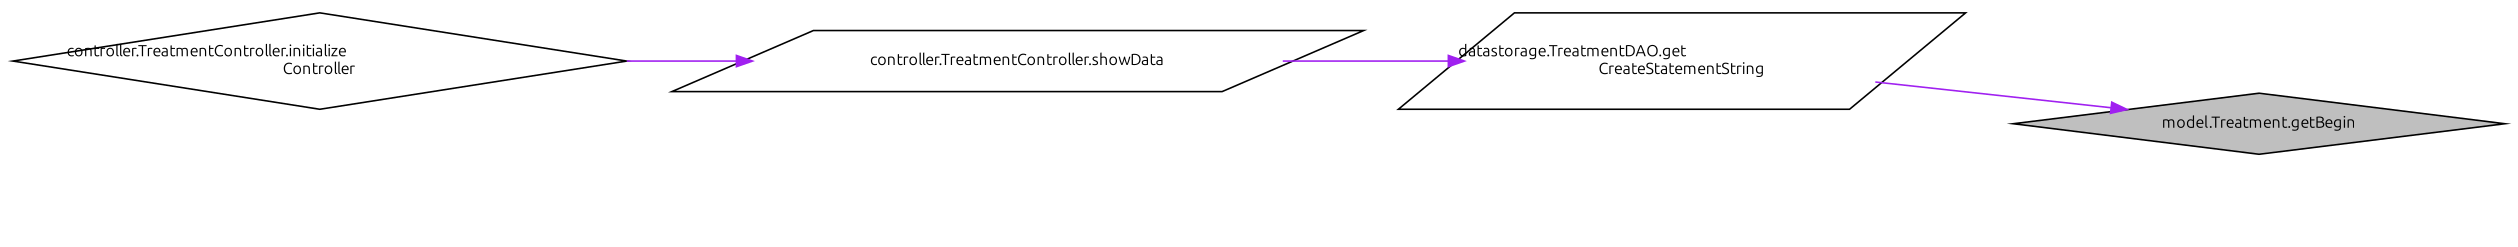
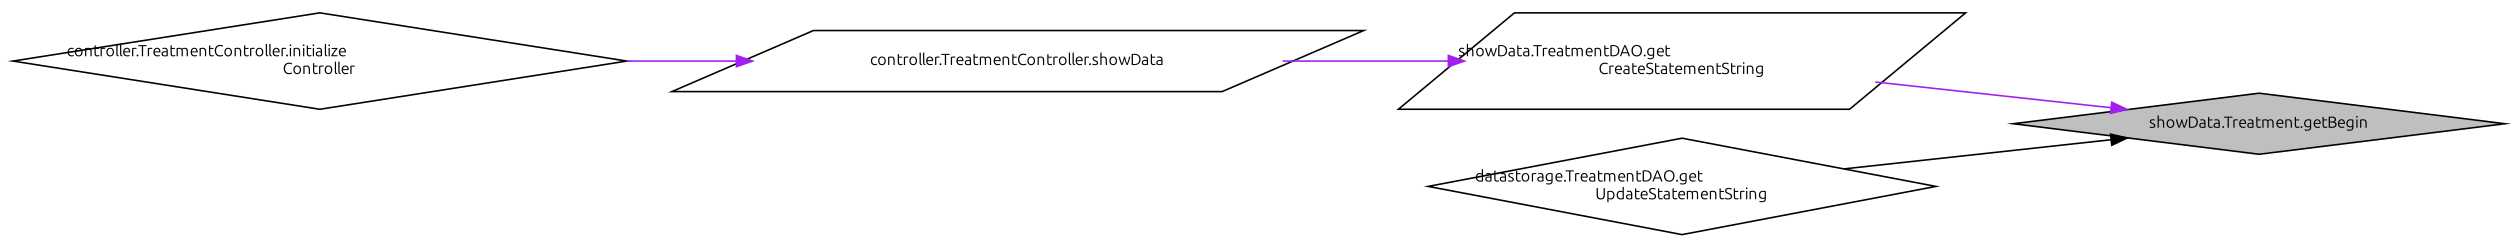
node "datastorage.TreatmentDAO.get CreateStatementString": label "datastorage.TreatmentDAO.get CreateStatementString" -> "showData.TreatmentDAO.get CreateStatementString"
node "model.Treatment.getBegin": label "model.Treatment.getBegin" -> "showData.Treatment.getBegin"
node "datastorage.TreatmentDAO.get UpdateStatementString": added
